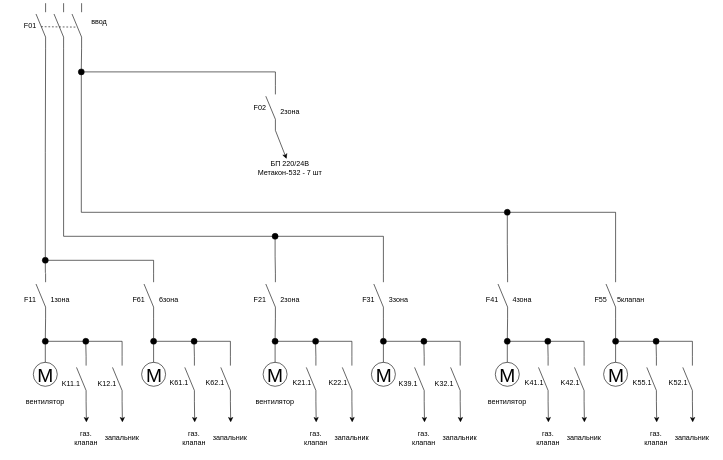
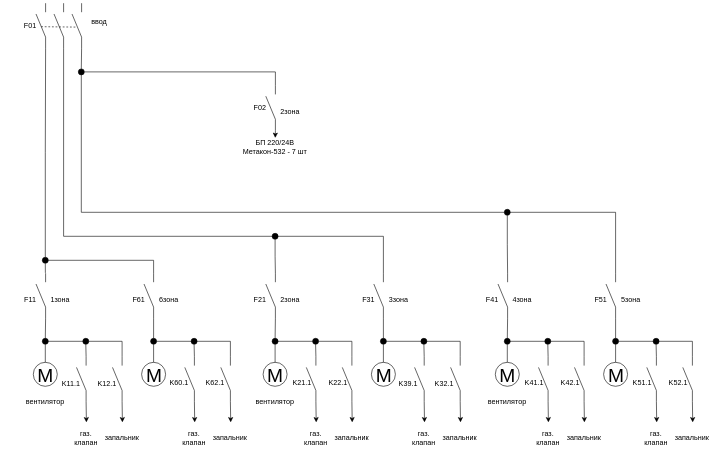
node "БП 220/24В Метакон-532 - 7 шт": moved (290, 168) -> (275, 147)
node "F55": label "F55" -> "F51"
node "5клапан": label "5клапан" -> "5зона"
node "K61.1": label "K61.1" -> "K60.1"
node "K55.1": label "K55.1" -> "K51.1"
